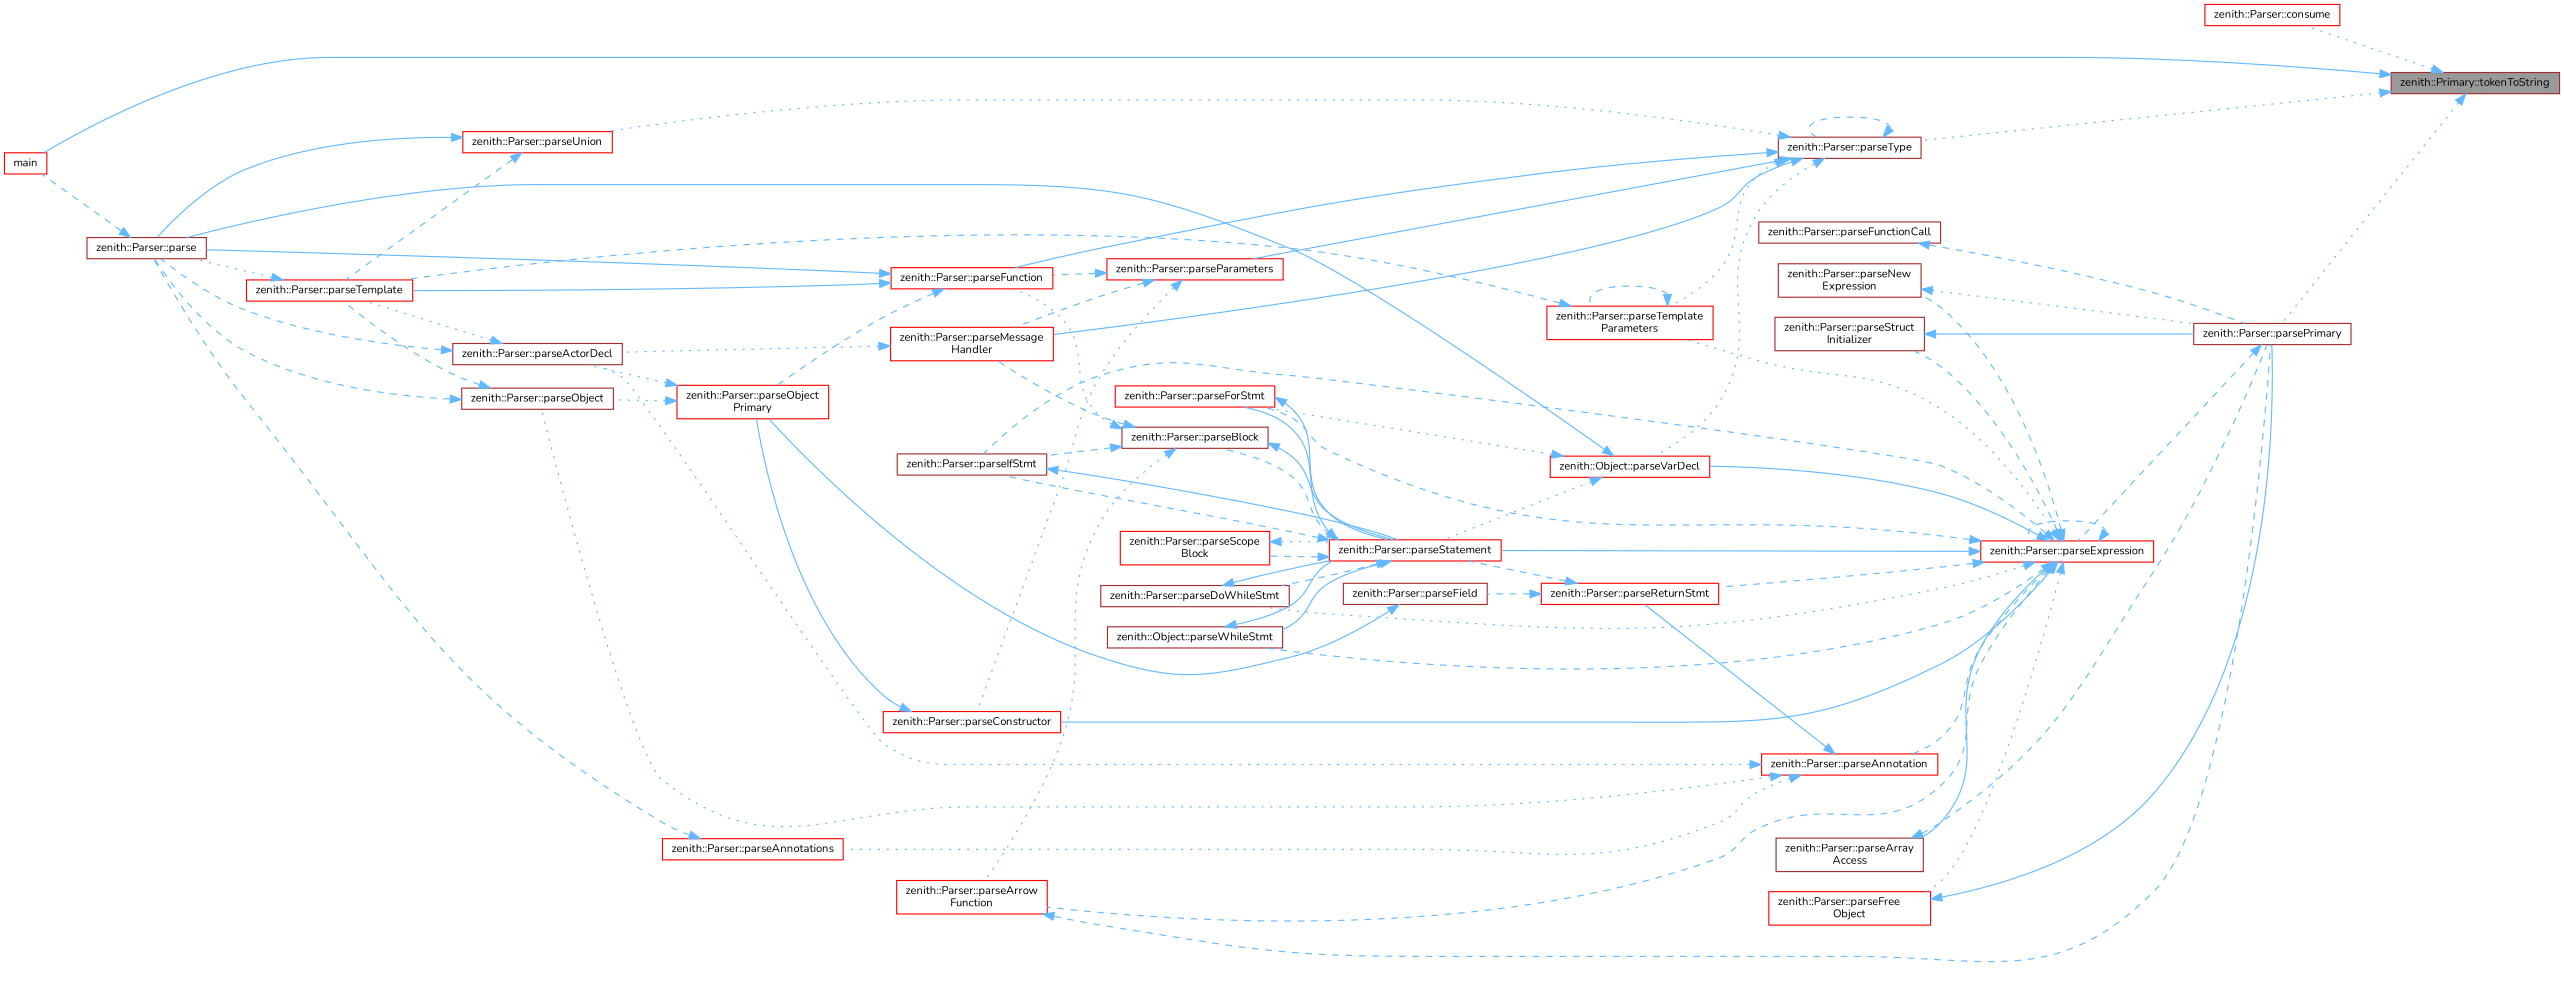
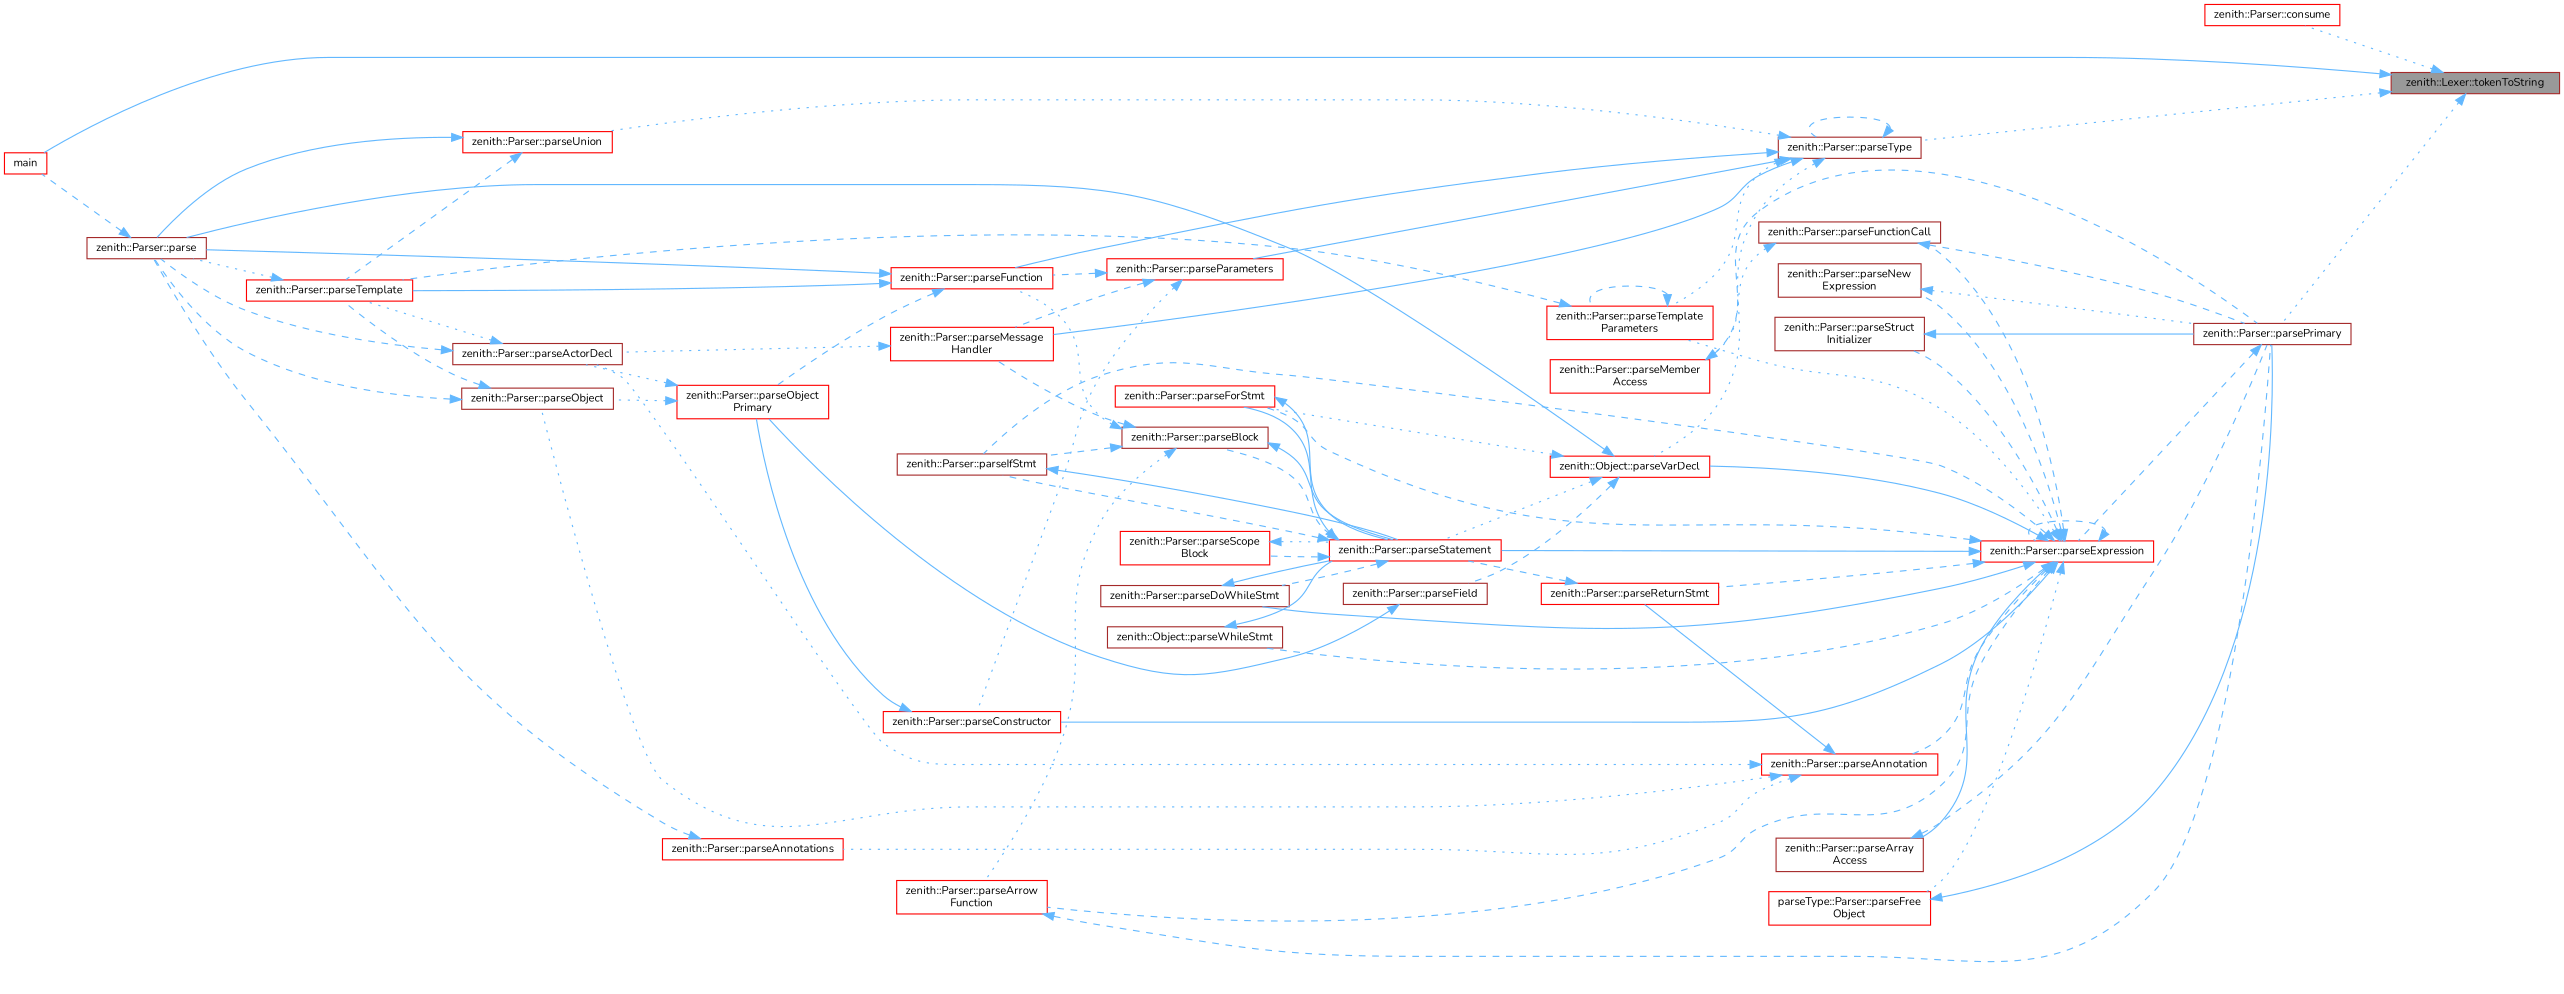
node "zenith::Primary::tokenToString": label "zenith::Primary::tokenToString" -> "zenith::Lexer::tokenToString"
edge "zenith::Parser::parseFunctionCall" -> "zenith::Parser::parseExpression": added
node "zenith::Parser::parseMember Access": added
edge "zenith::Object::parseWhileStmt" -> "zenith::Parser::parseStatement": removed
edge "zenith::Parser::parseField" -> "zenith::Parser::parseReturnStmt": now "zenith::Parser::parseField" -> "zenith::Object::parseVarDecl"
edge "zenith::Parser::parseDoWhileStmt" -> "zenith::Parser::parseExpression": style dotted -> solid
node "zenith::Parser::parseFree Object": label "zenith::Parser::parseFree Object" -> "parseType::Parser::parseFree Object"
